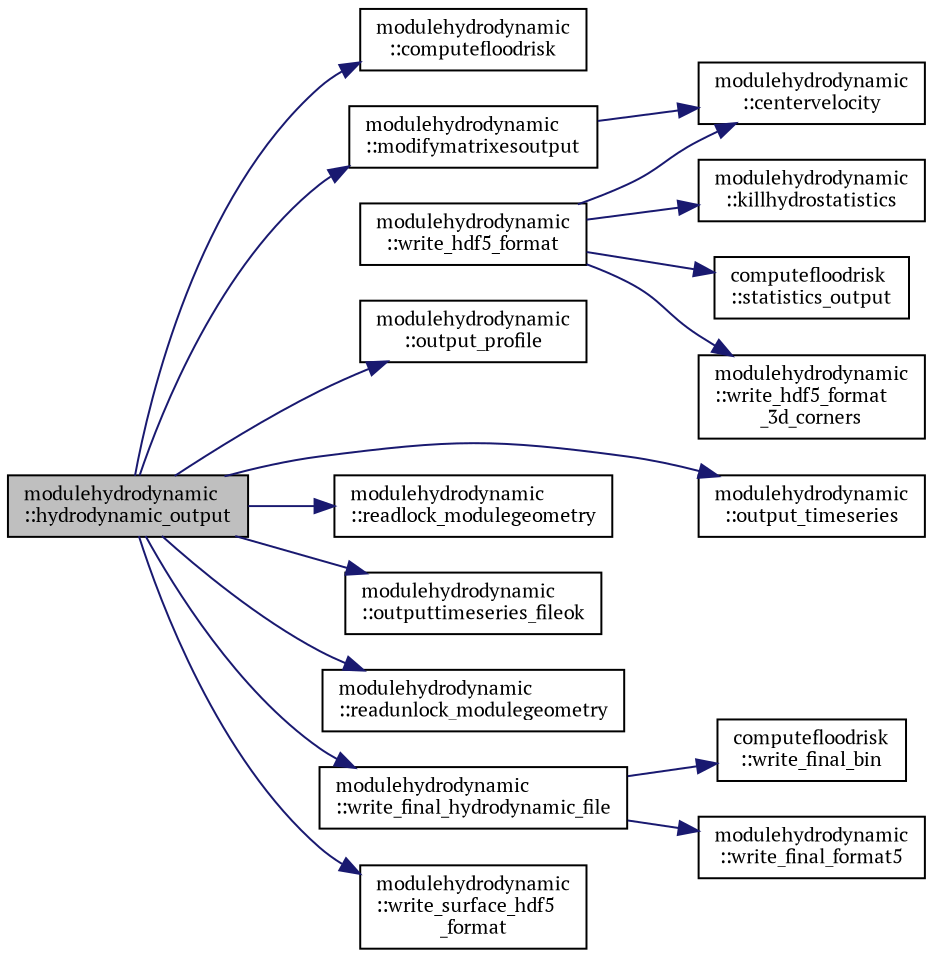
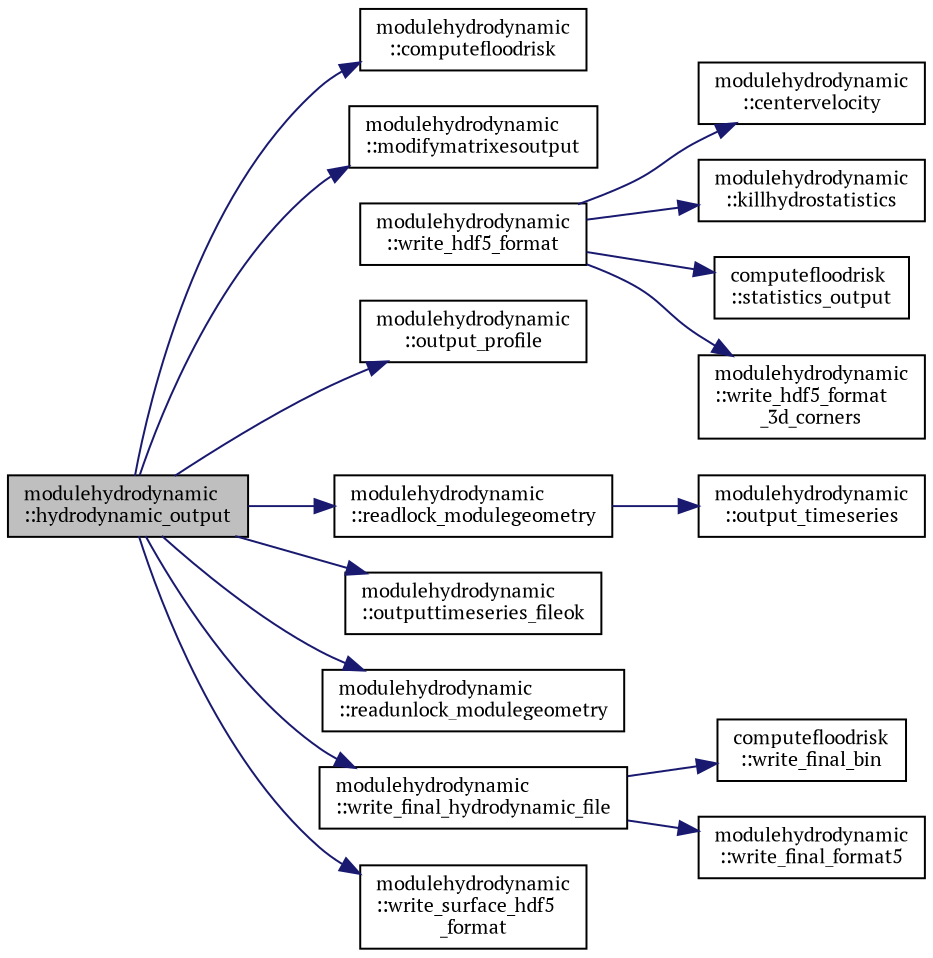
edge "modulehydrodynamic ::modifymatrixesoutput" -> "modulehydrodynamic ::centervelocity": removed
edge "modulehydrodynamic ::hydrodynamic_output" -> "modulehydrodynamic ::output_timeseries": now "modulehydrodynamic ::readlock_modulegeometry" -> "modulehydrodynamic ::output_timeseries"
